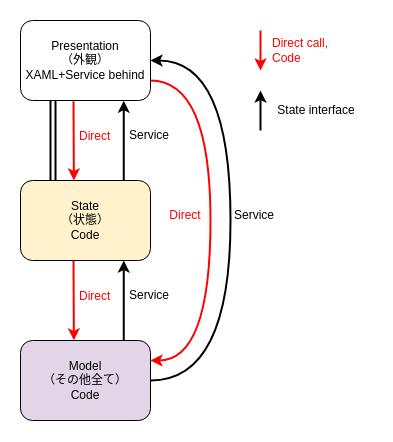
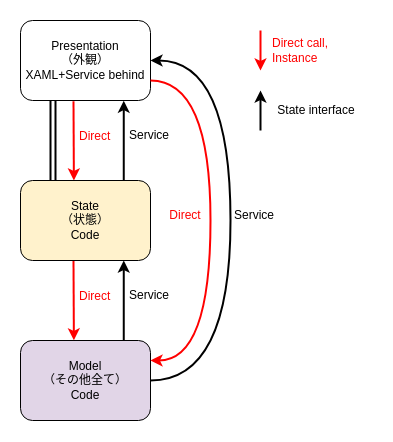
node "Direct call, Code": label "Direct call, Code" -> "Direct call, Instance"
